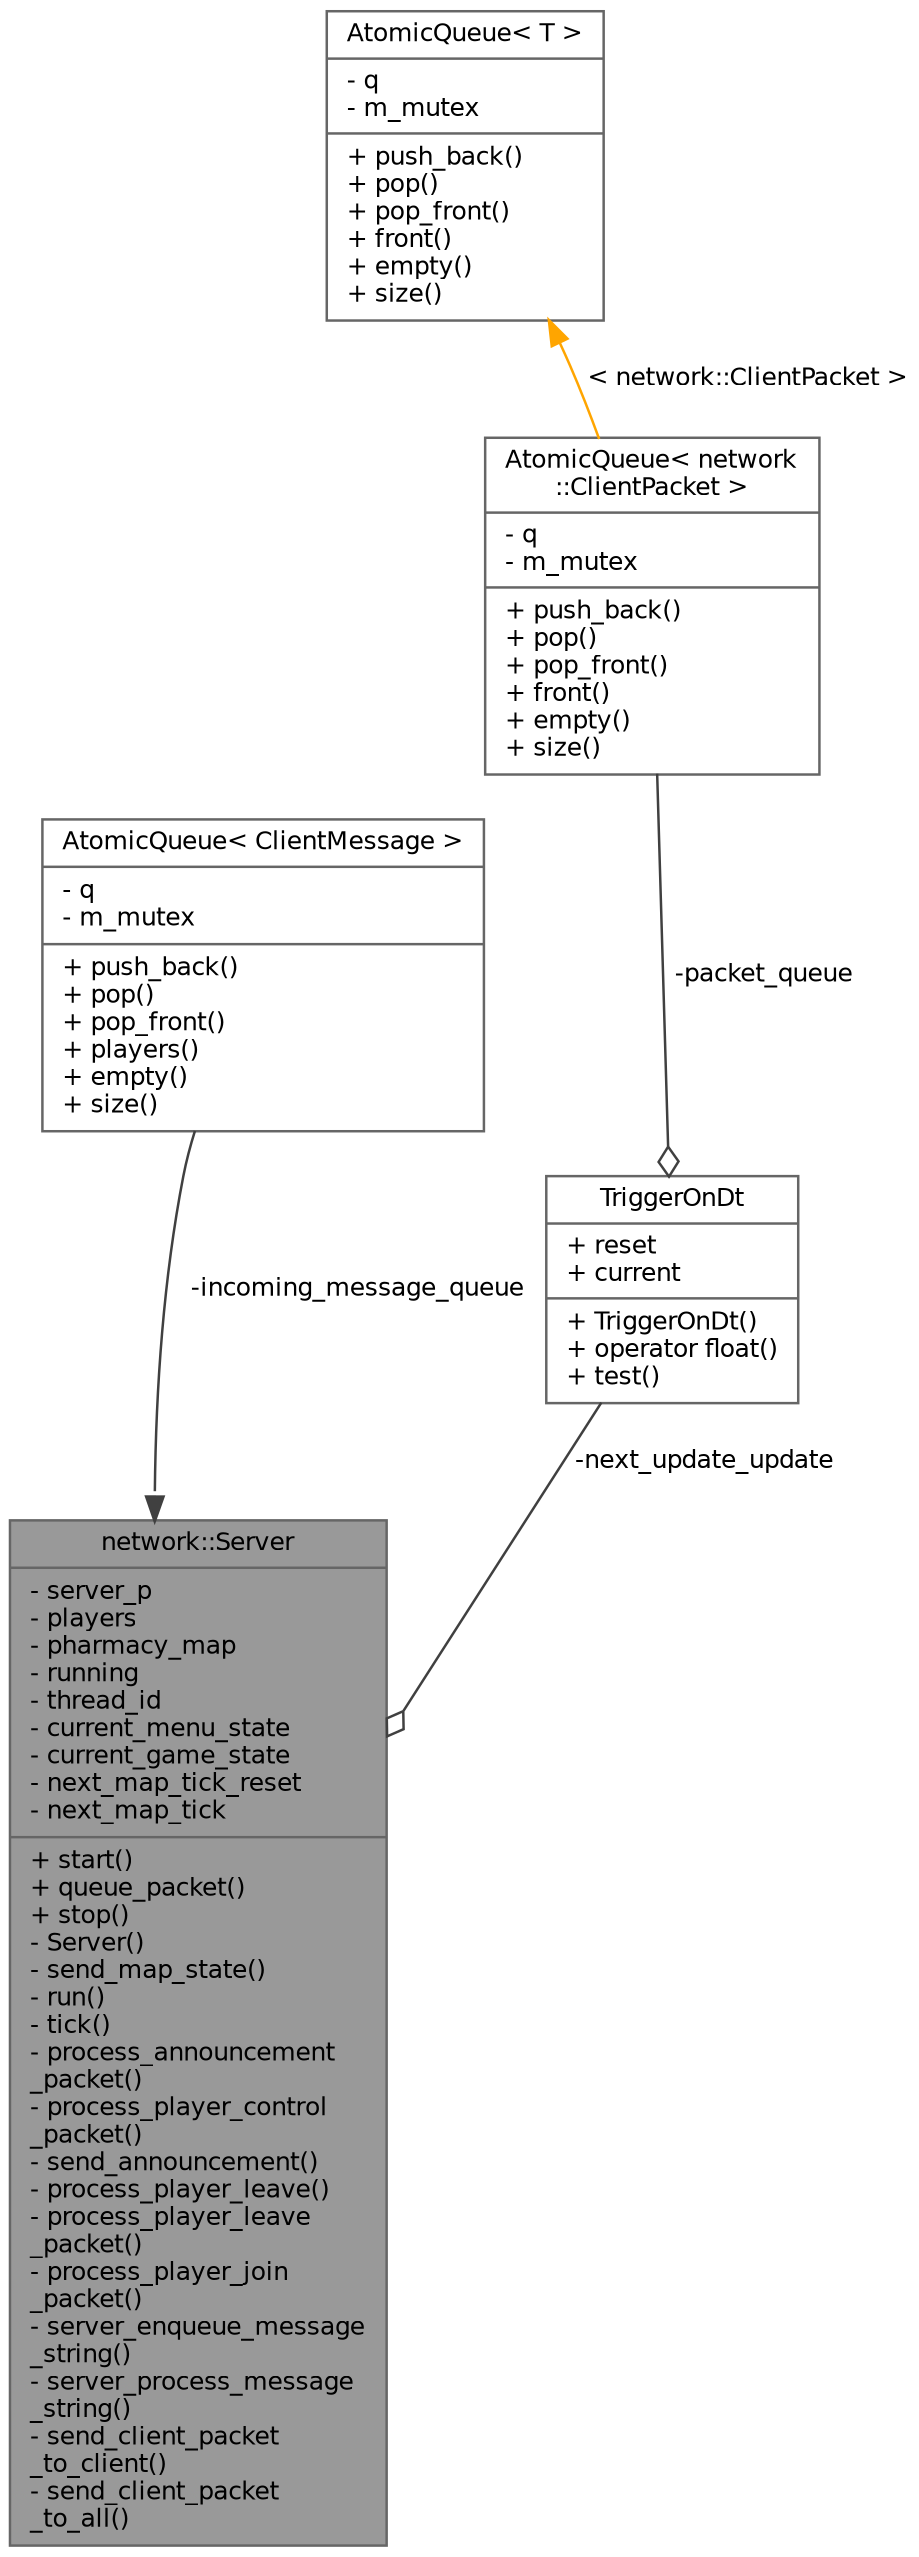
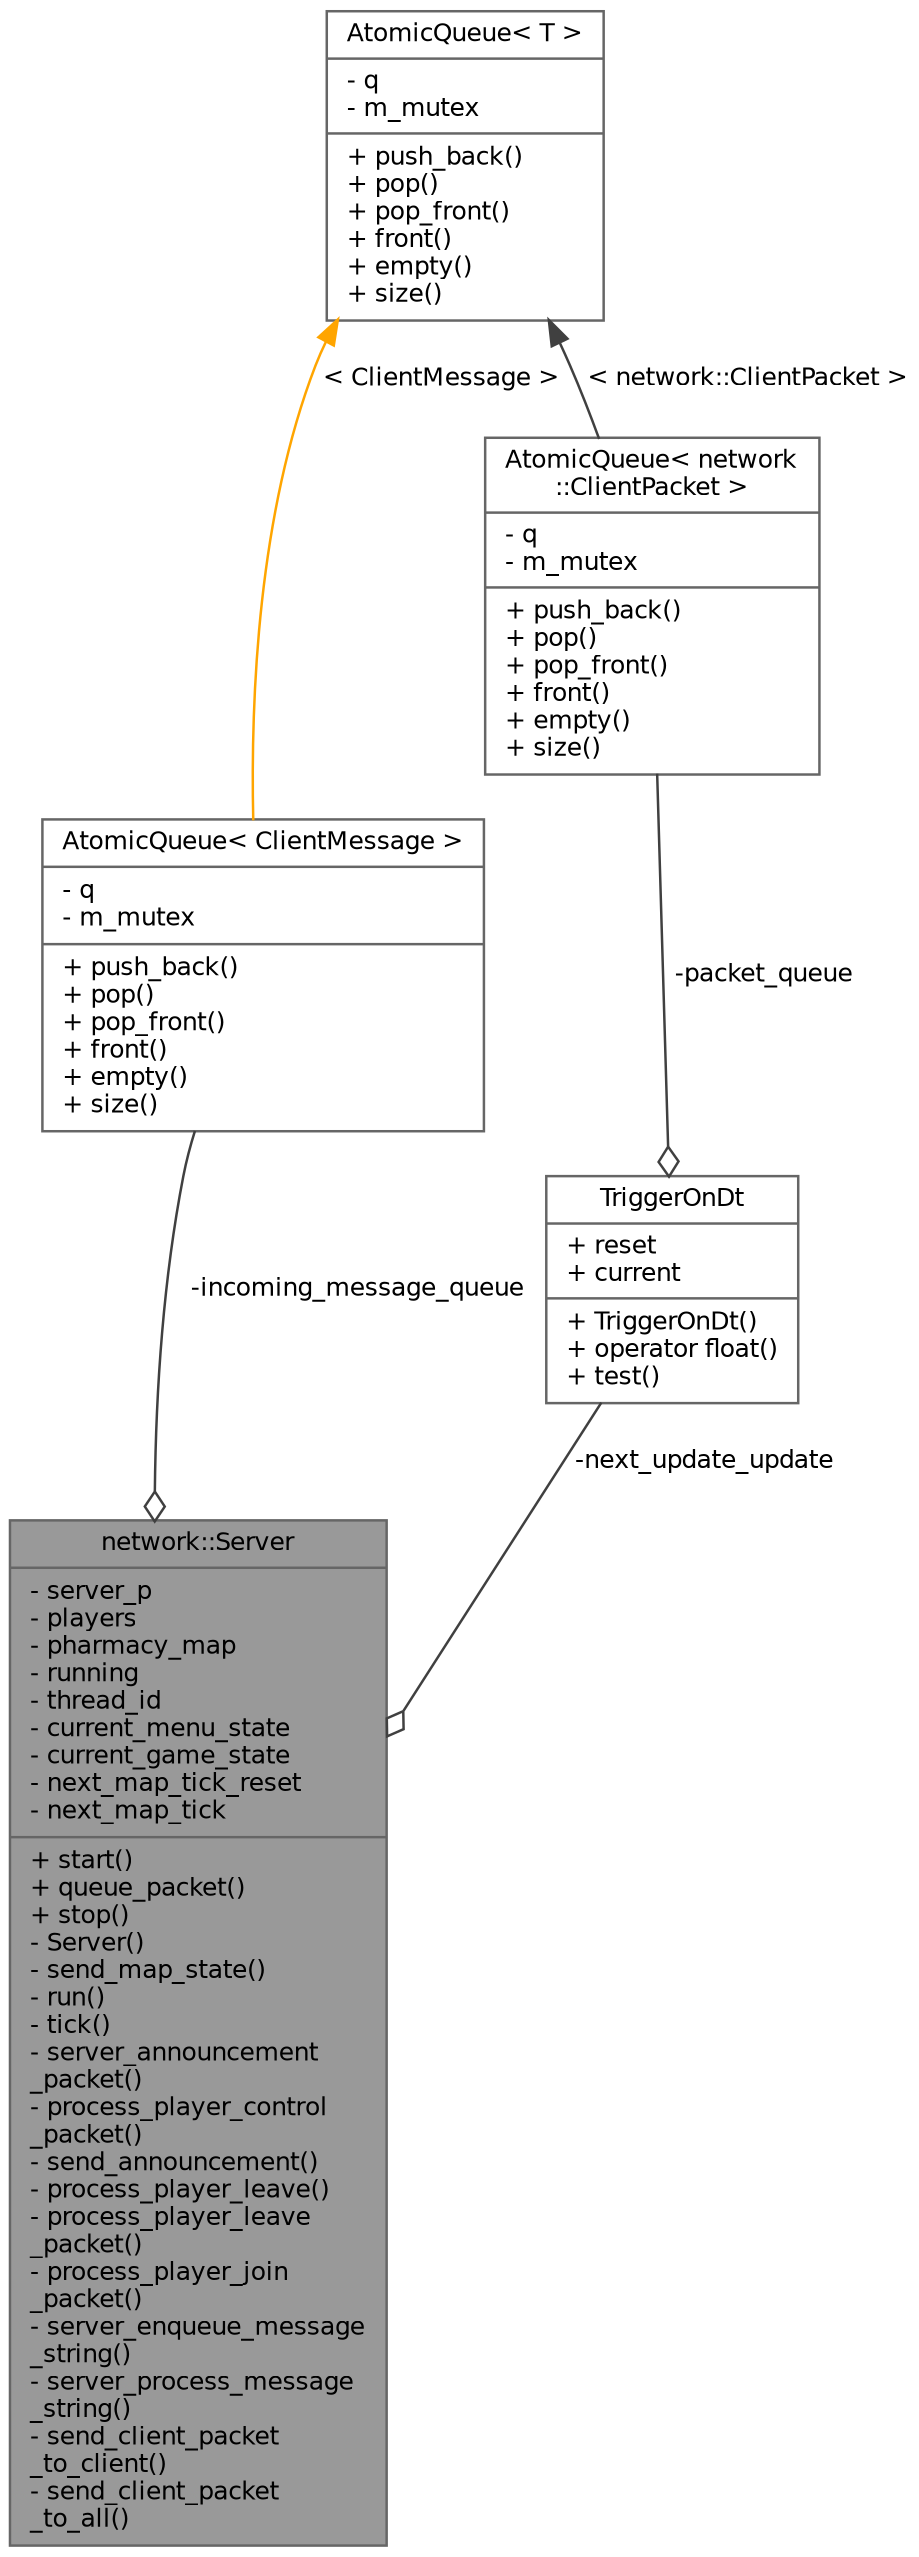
edge "AtomicQueue< network" -> "AtomicQueue< T >": color orange -> grey25
edge "AtomicQueue< ClientMessage >" -> "AtomicQueue< T >": added, label "< ClientMessage >"
node "AtomicQueue< ClientMessage >": text "+ players()" -> "+ front()"
edge "AtomicQueue< ClientMessage >" -> "network::Server": arrowhead normal -> odiamond
node "network::Server": text "- process_announcement" -> "- server_announcement"
